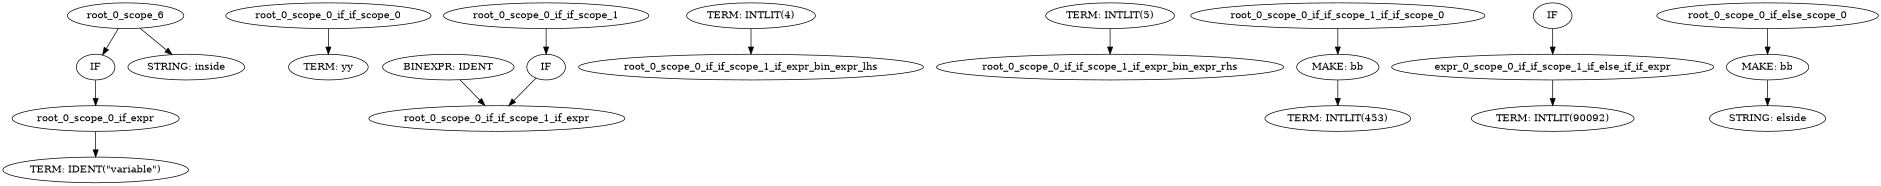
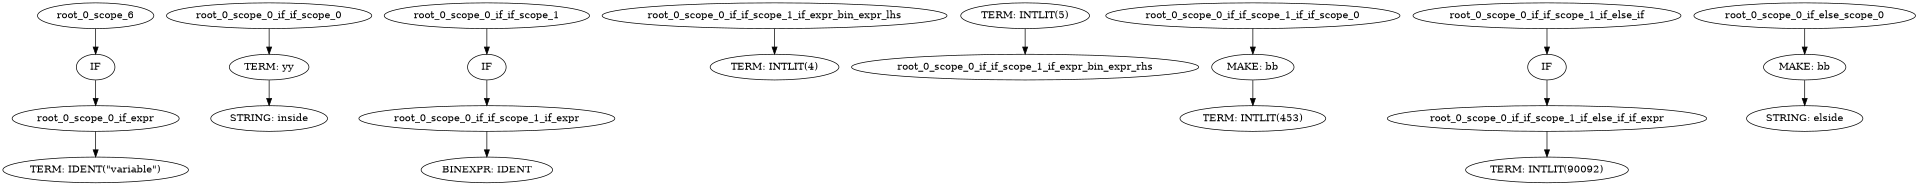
node "root_0_scope_0_if_if_scope_1_if_else_if": added
edge "TERM: INTLIT(4)" -> "root_0_scope_0_if_if_scope_1_if_expr_bin_expr_lhs": reversed
edge "root_0_scope_6" -> "STRING: inside": now "TERM: yy" -> "STRING: inside"
node "expr_0_scope_0_if_if_scope_1_if_else_if_if_expr": label "expr_0_scope_0_if_if_scope_1_if_else_if_if_expr" -> "root_0_scope_0_if_if_scope_1_if_else_if_if_expr"
edge "BINEXPR: IDENT" -> "root_0_scope_0_if_if_scope_1_if_expr": reversed
